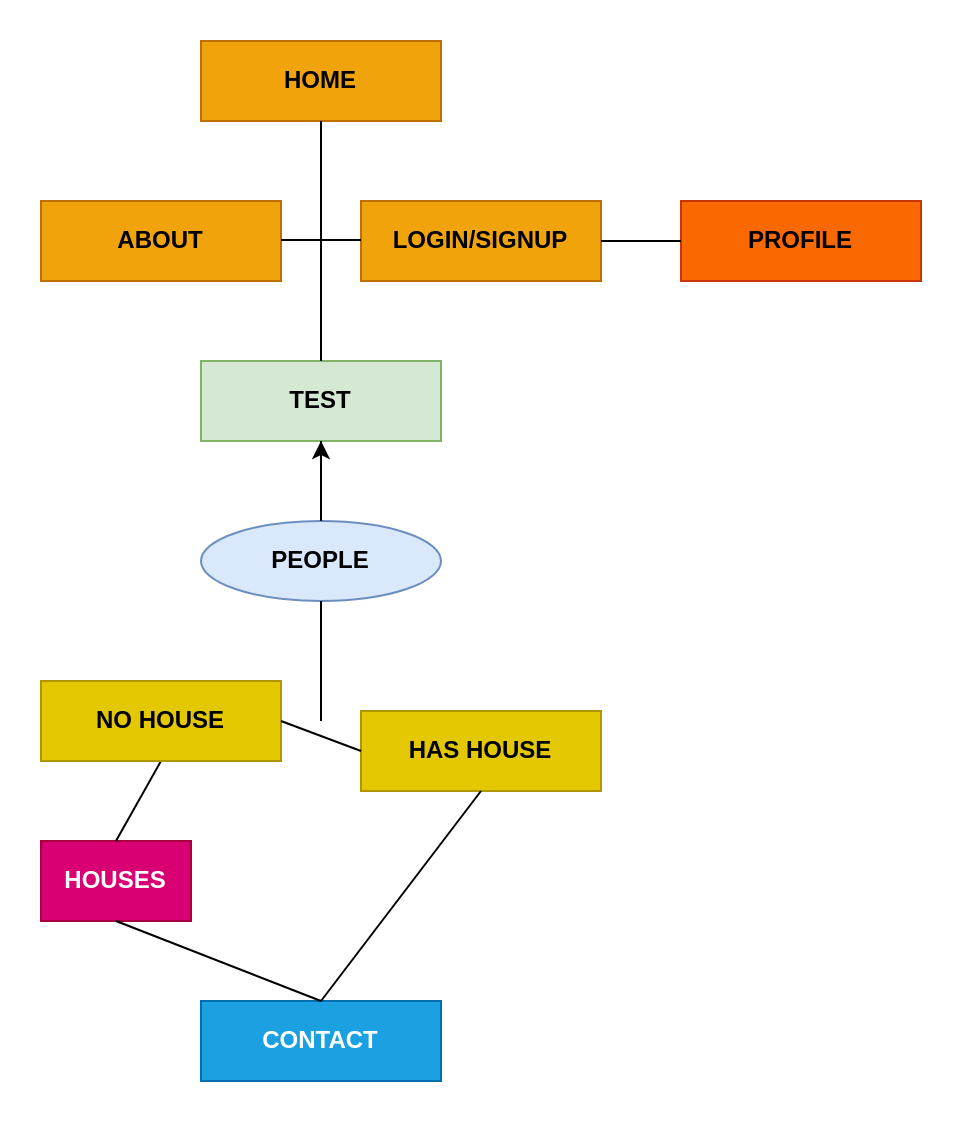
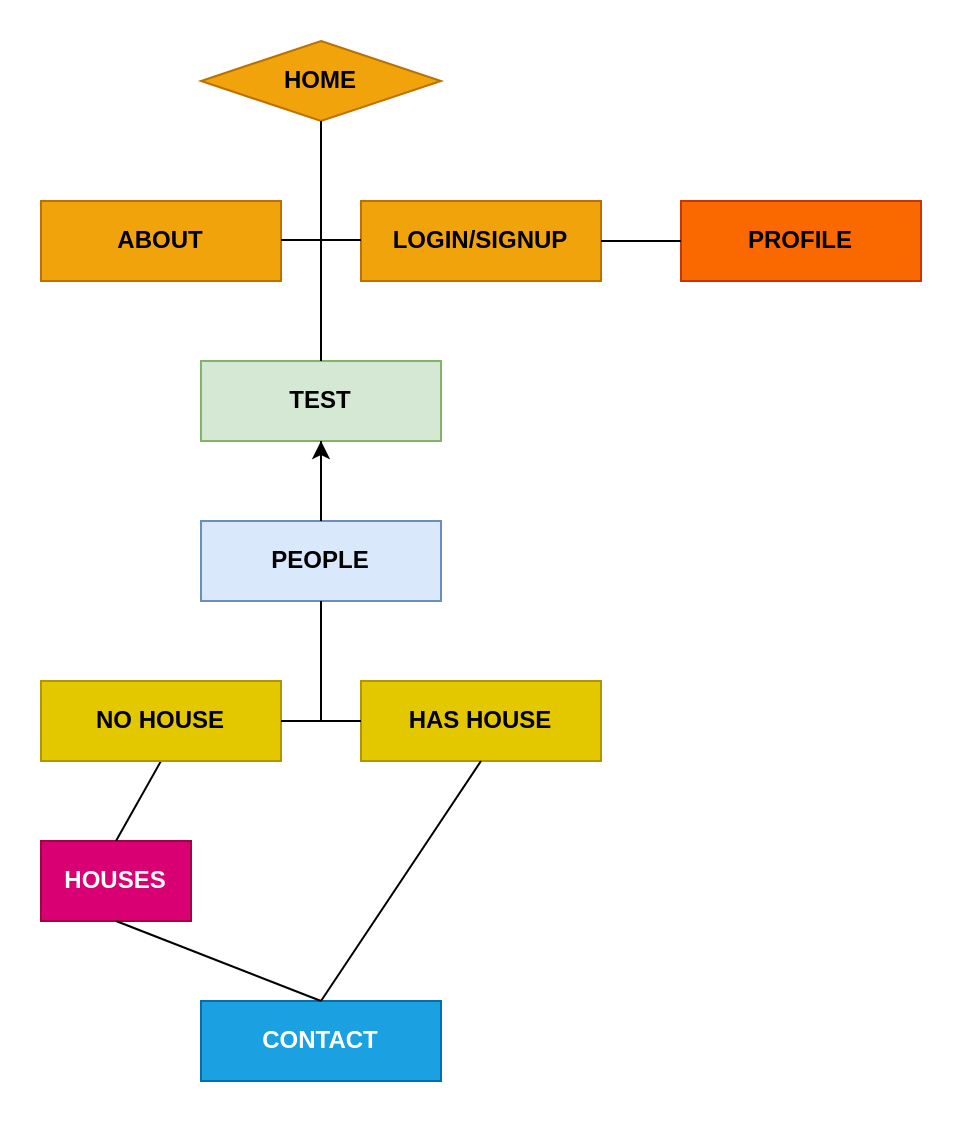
node "HOME": shape rectangle -> diamond
node "PEOPLE": shape ellipse -> rectangle
node "HAS HOUSE": moved (481, 751) -> (481, 721)
